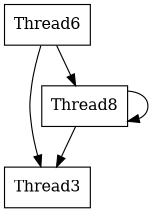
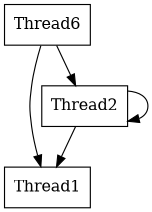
node "Thread8": label "Thread8" -> "Thread2"
node "Thread3": label "Thread3" -> "Thread1"
